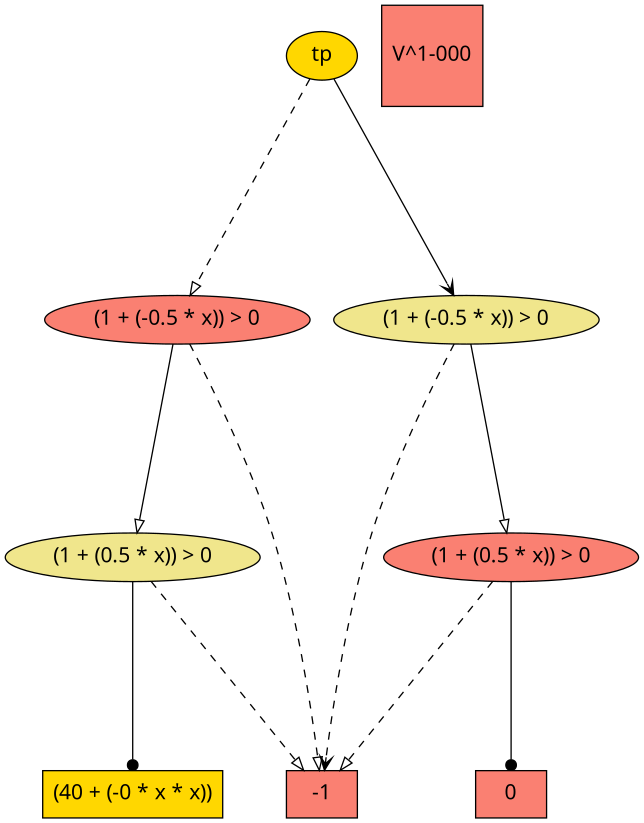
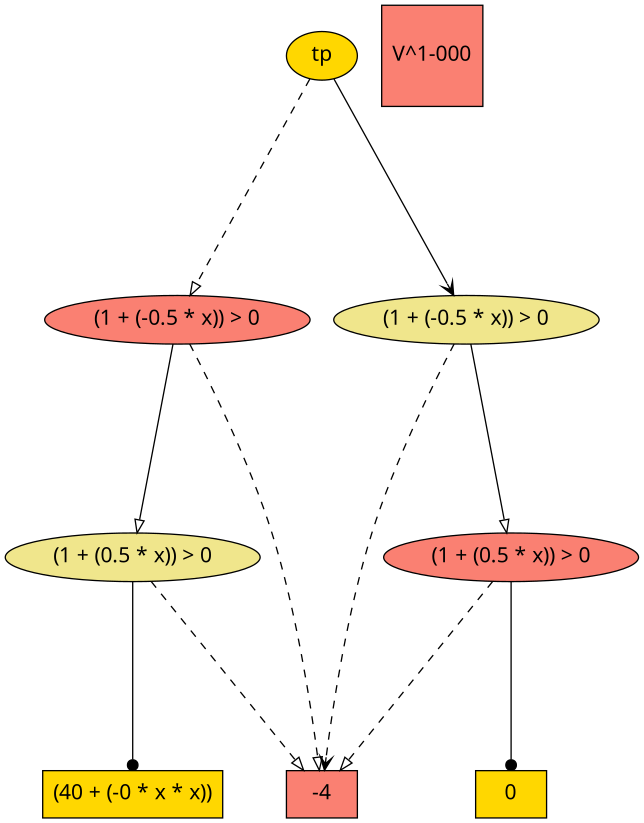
node "-1": label "-1" -> "-4"
node "0": fillcolor salmon -> gold
